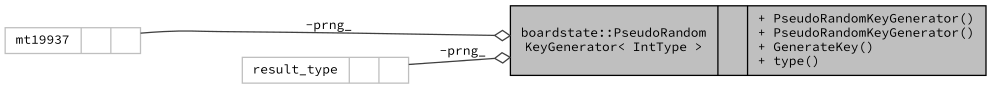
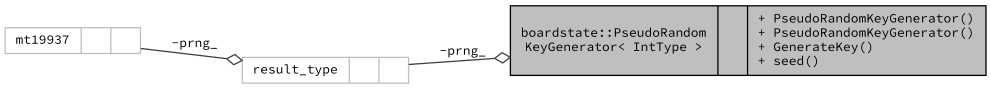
edge "mt19937" -> "boardstate::PseudoRandom": now "mt19937" -> "result_type"
node "boardstate::PseudoRandom": text "+ type()" -> "+ seed()"
